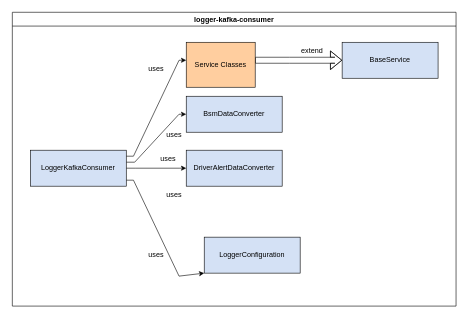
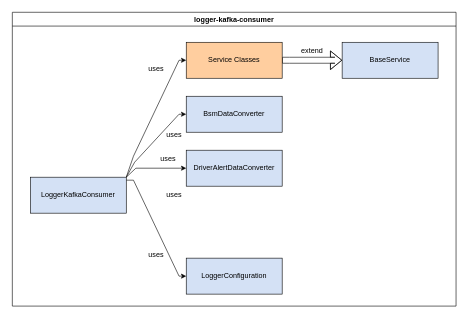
node "Service Classes": size 69x45 -> 96x36
node "LoggerKafkaConsumer": moved (78, 168) -> (78, 195)
node "LoggerConfiguration": moved (252, 255) -> (234, 276)
